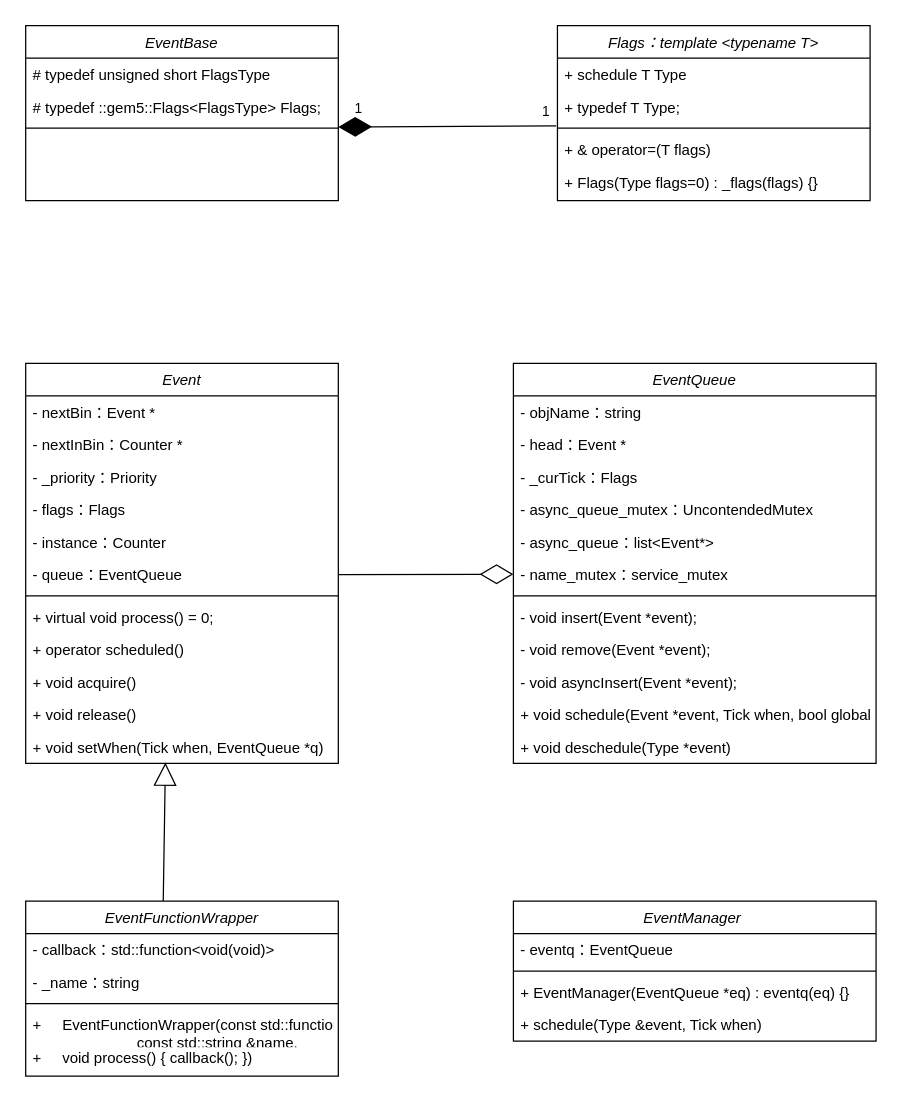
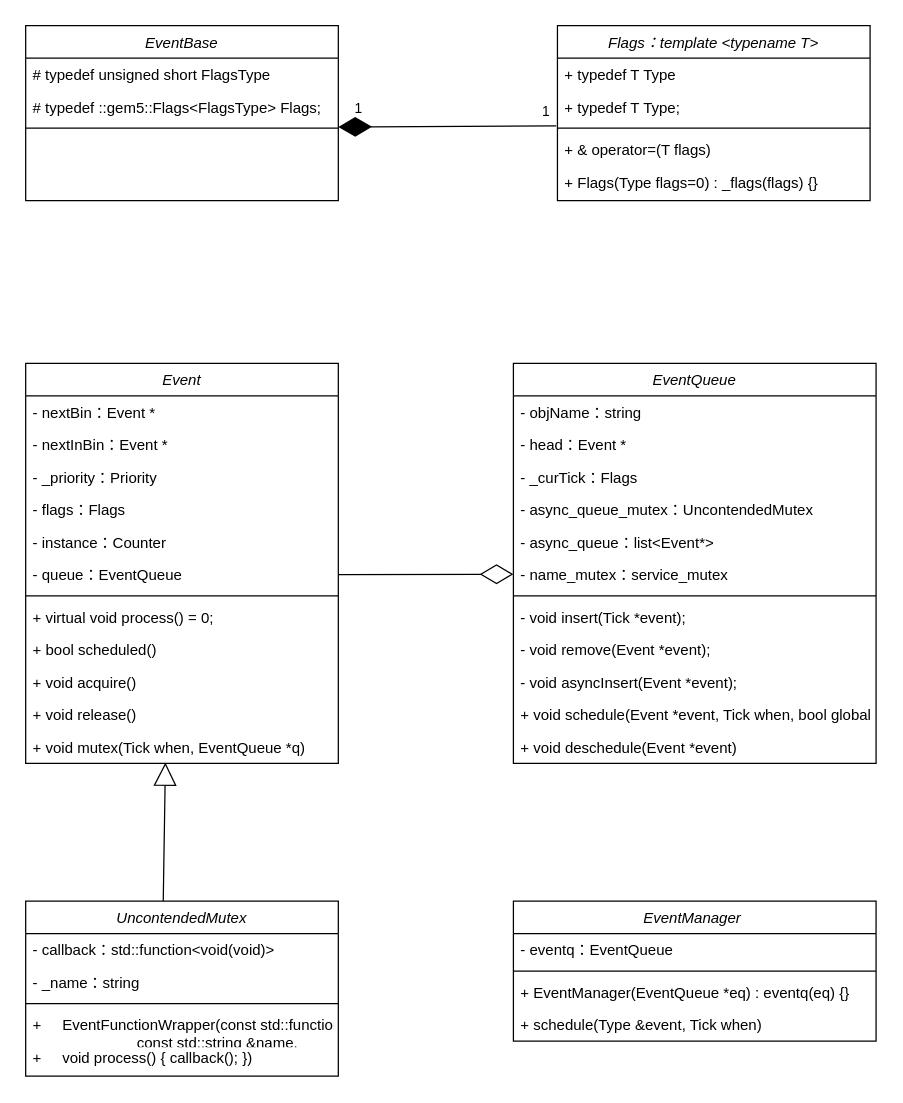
node "+ schedule T Type": label "+ schedule T Type" -> "+ typedef T Type"
node "- nextInBin：Counter *": label "- nextInBin：Counter *" -> "- nextInBin：Event *"
node "- void insert(Event *event);": label "- void insert(Event *event);" -> "- void insert(Tick *event);"
node "+ operator scheduled()": label "+ operator scheduled()" -> "+ bool scheduled()"
node "+ void setWhen(Tick when, EventQueue *q)": label "+ void setWhen(Tick when, EventQueue *q)" -> "+ void mutex(Tick when, EventQueue *q)"
node "+ void deschedule(Type *event)": label "+ void deschedule(Type *event)" -> "+ void deschedule(Event *event)"
node "EventFunctionWrapper": label "EventFunctionWrapper" -> "UncontendedMutex"
